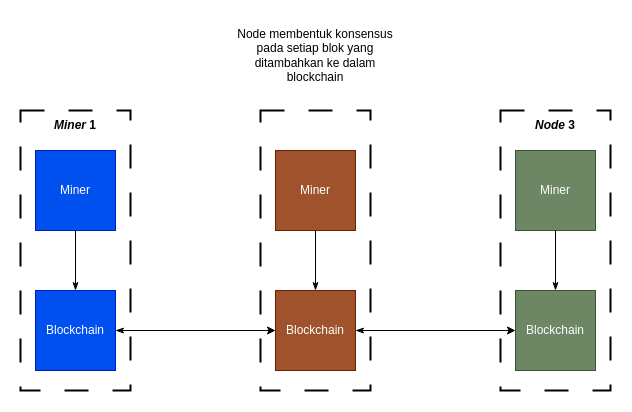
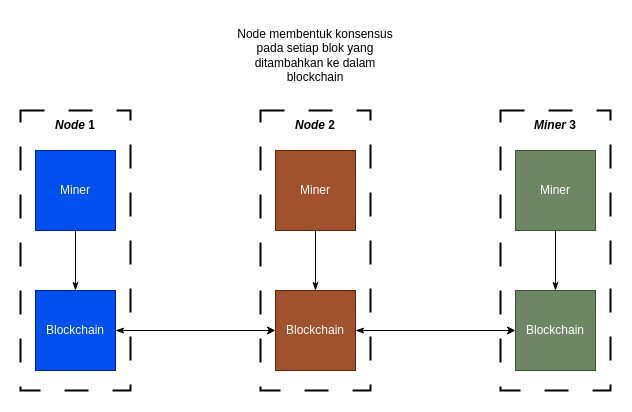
node "Miner 1": label "Miner 1" -> "Node 1"
node "Node 2": added
node "Node 3": label "Node 3" -> "Miner 3"
